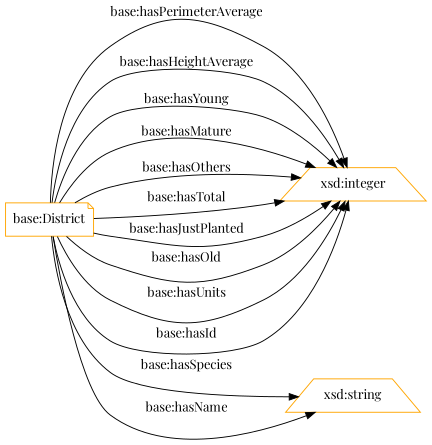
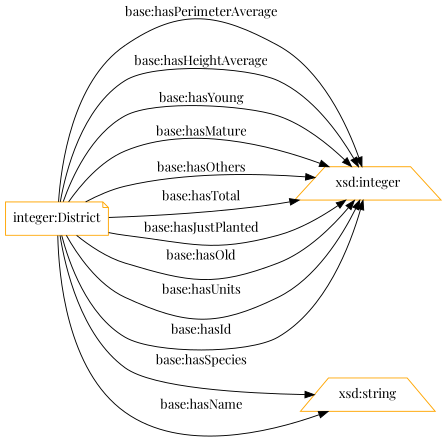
node "base:District": label "base:District" -> "integer:District"
